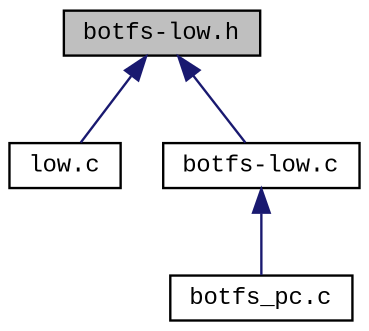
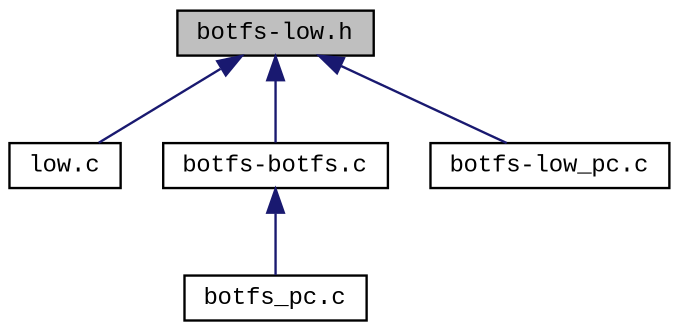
node "botfs-low.c": label "botfs-low.c" -> "botfs-botfs.c"
node "botfs-low_pc.c": added
